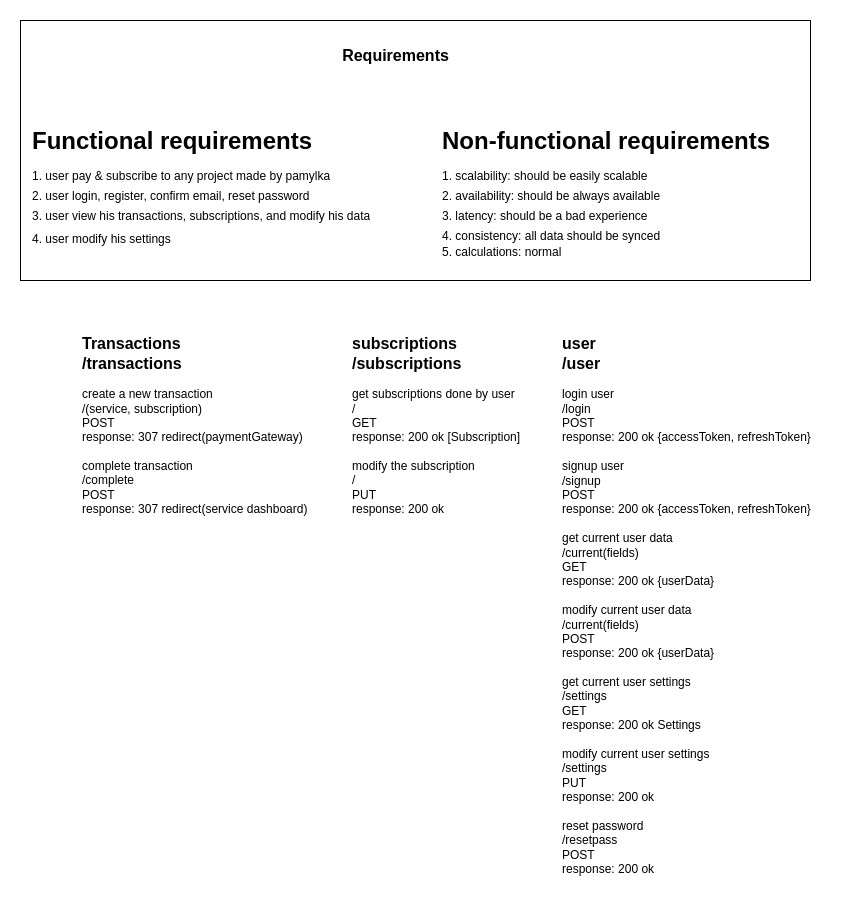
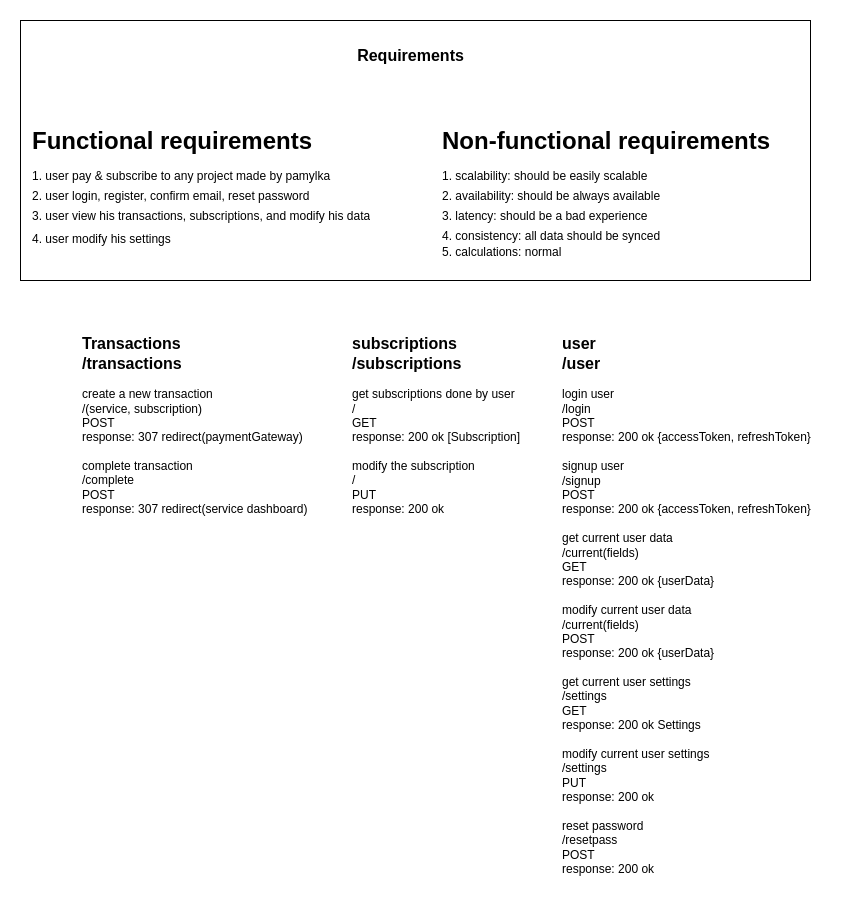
node "Requirements": moved (396, 56) -> (411, 56)
